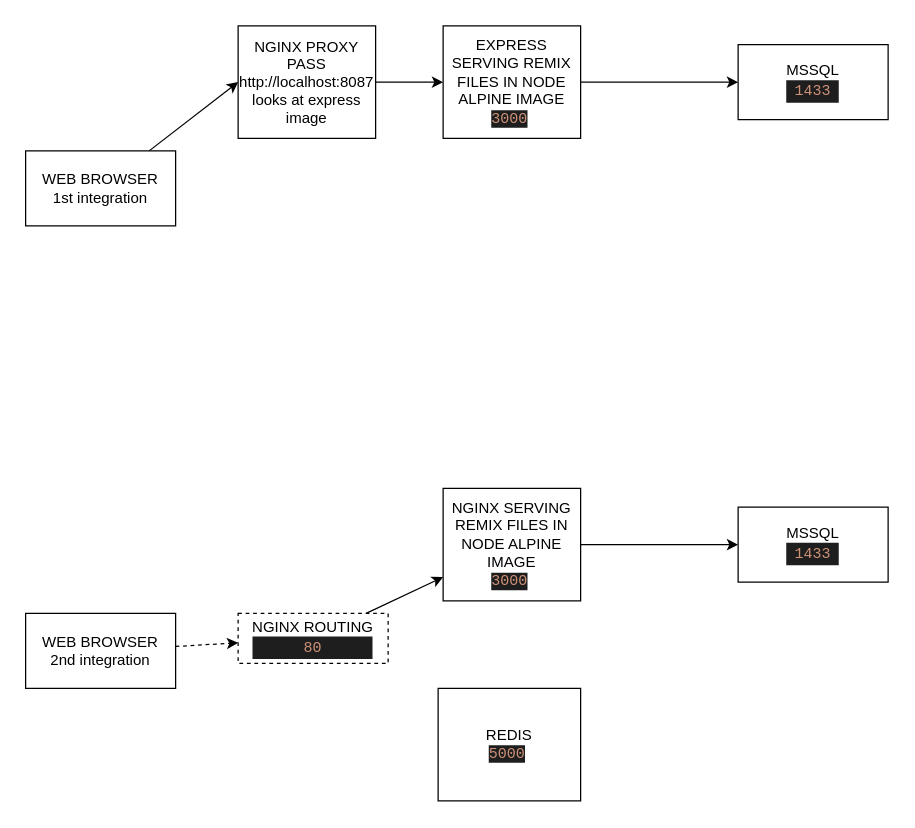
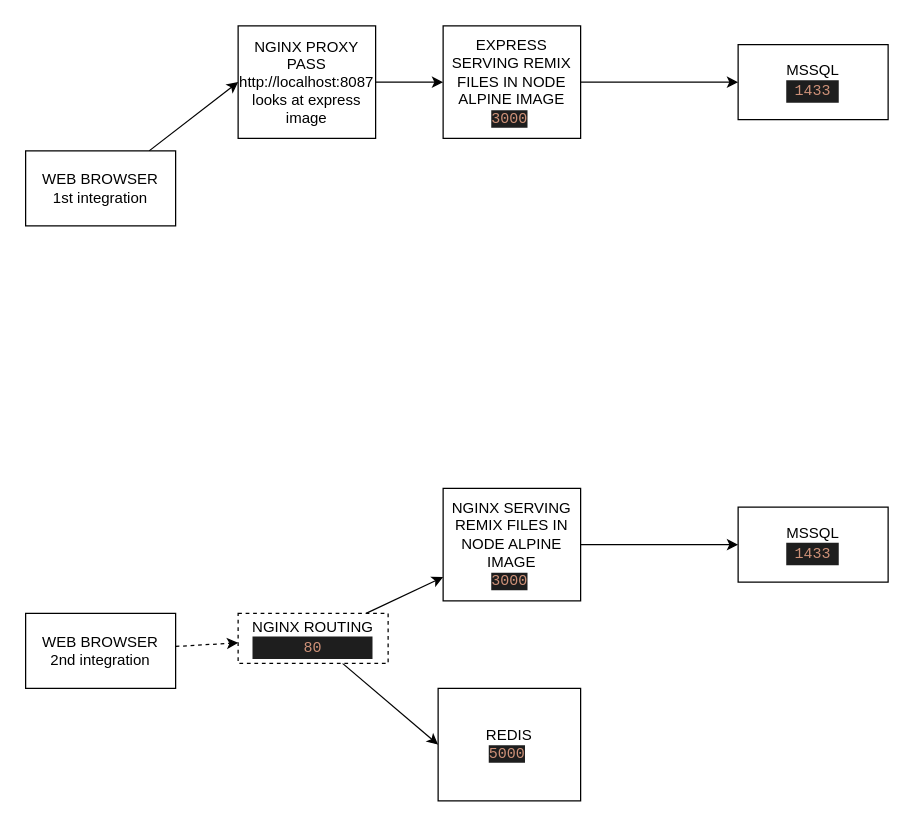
edge "NGINX ROUTING 80" -> "REDIS 5000": added
